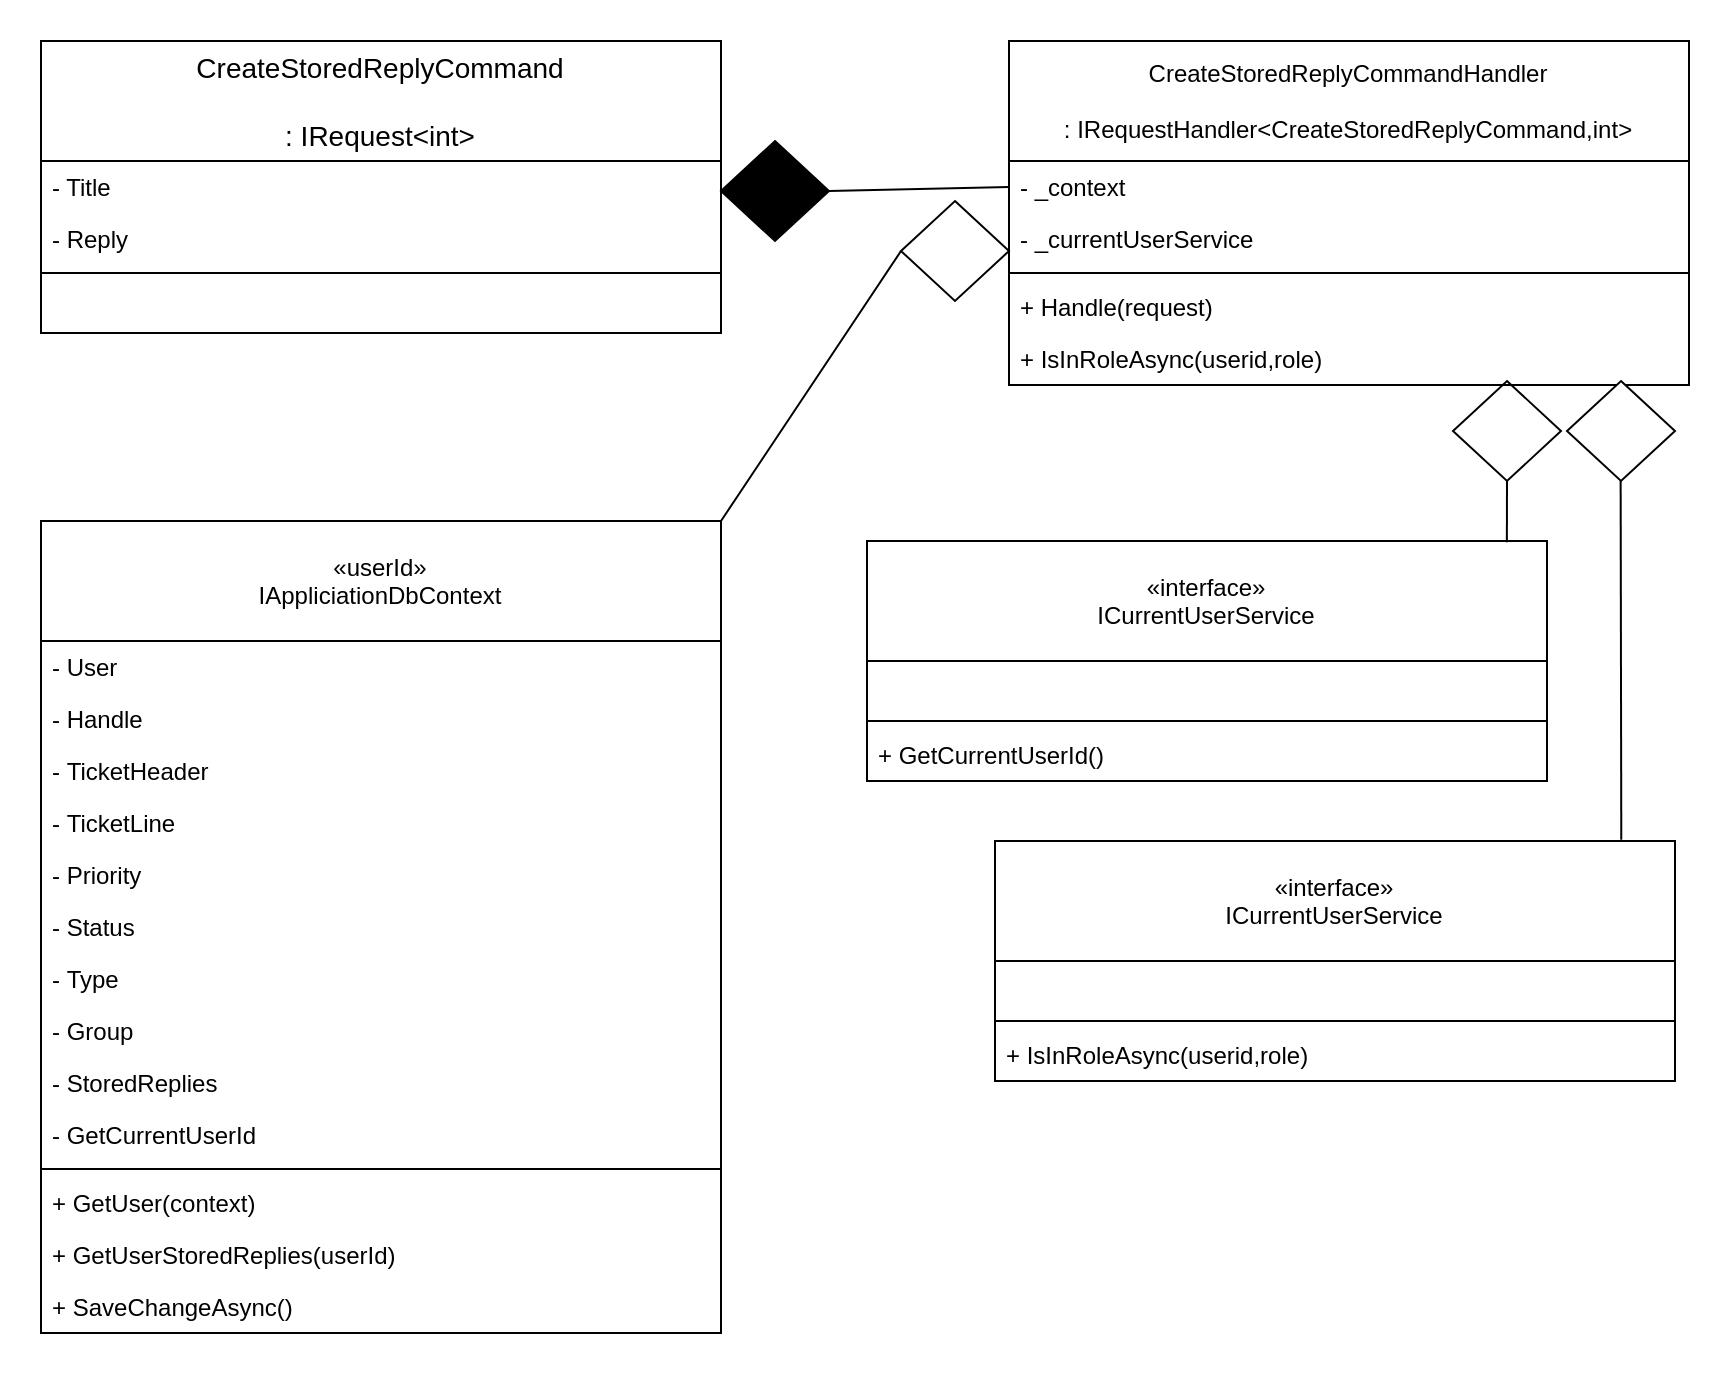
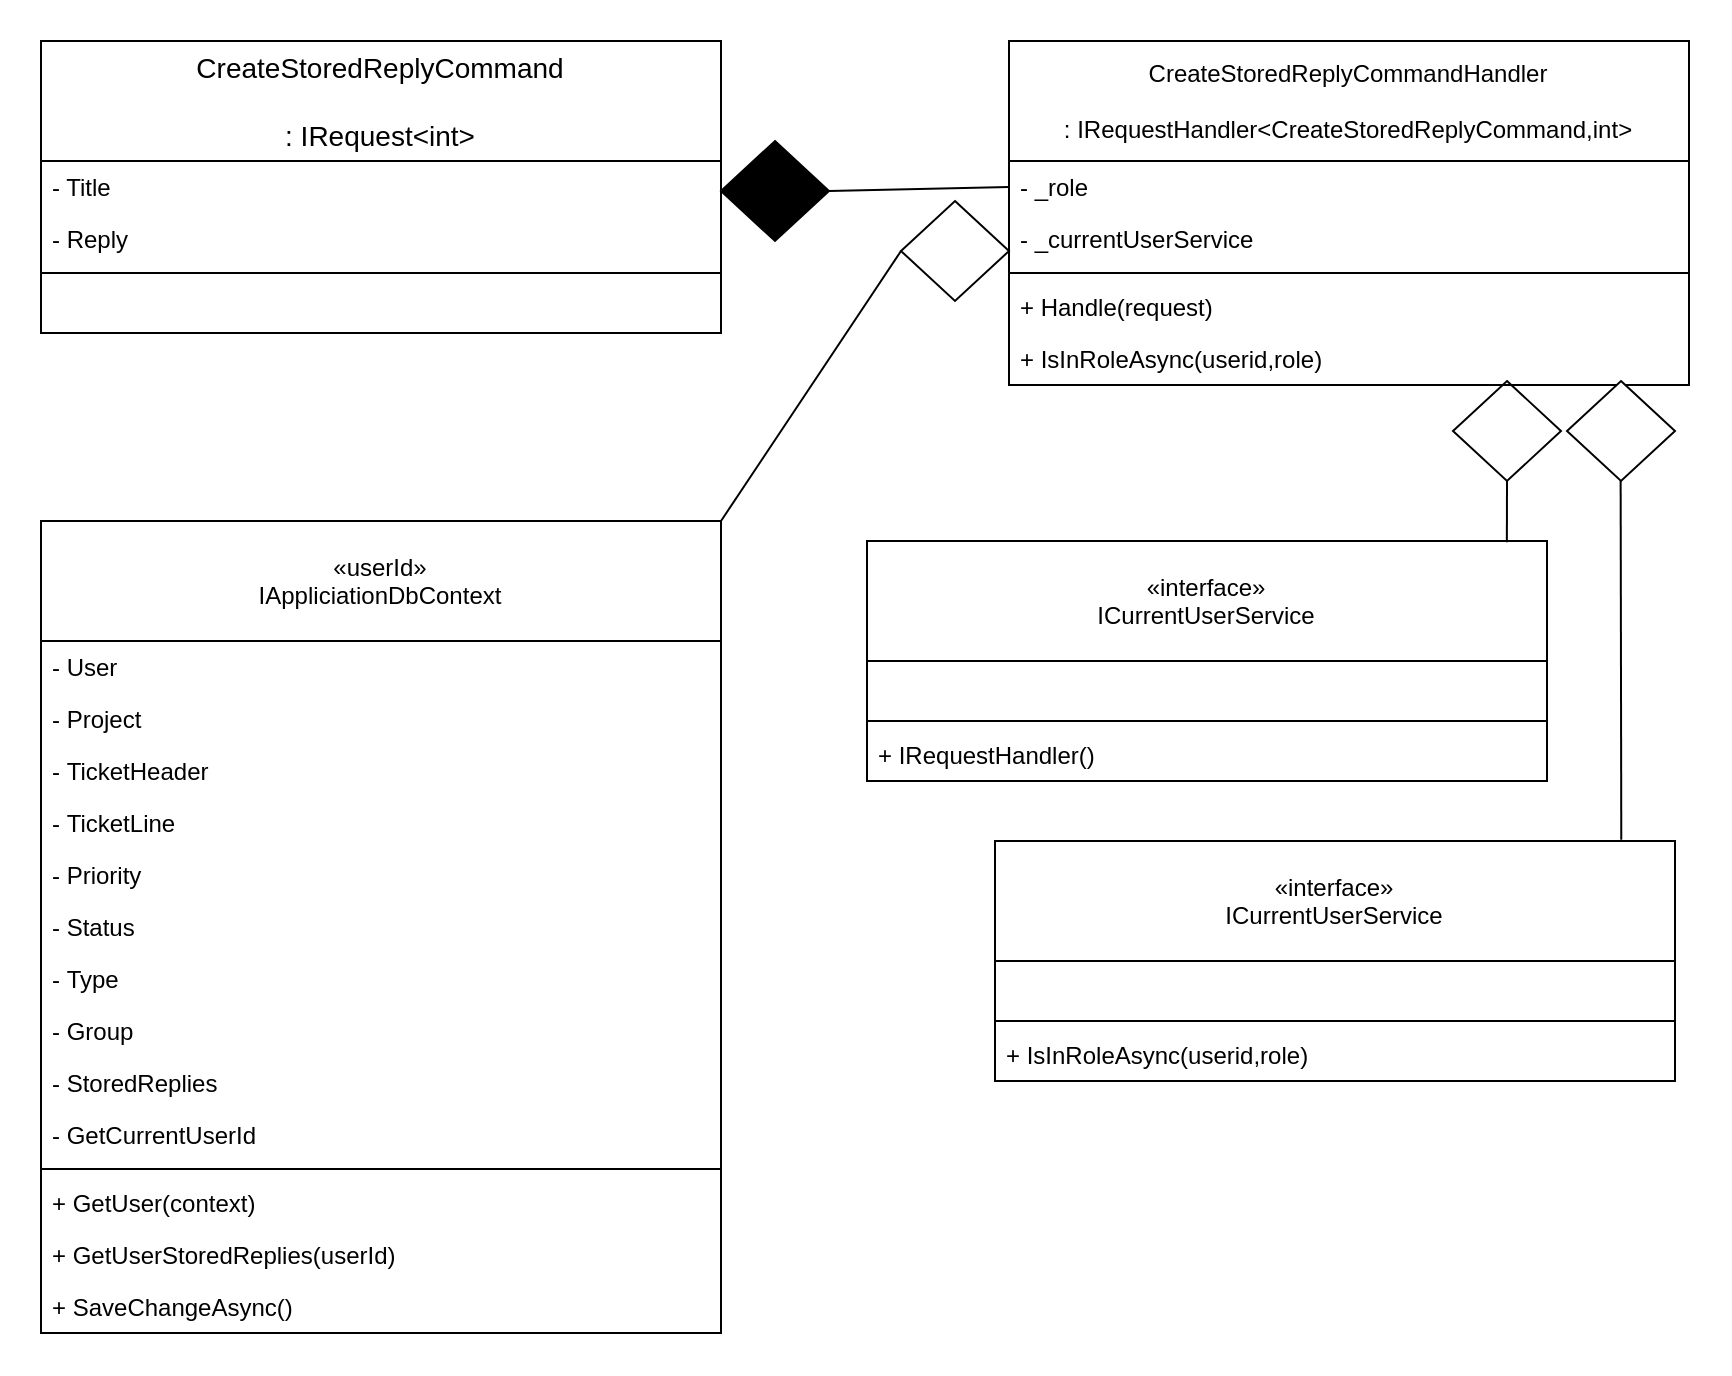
node "- _context": label "- _context" -> "- _role"
node "- Handle": label "- Handle" -> "- Project"
node "+ GetCurrentUserId()": label "+ GetCurrentUserId()" -> "+ IRequestHandler()"
